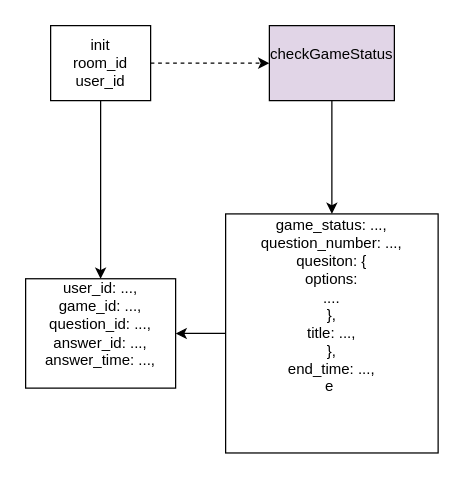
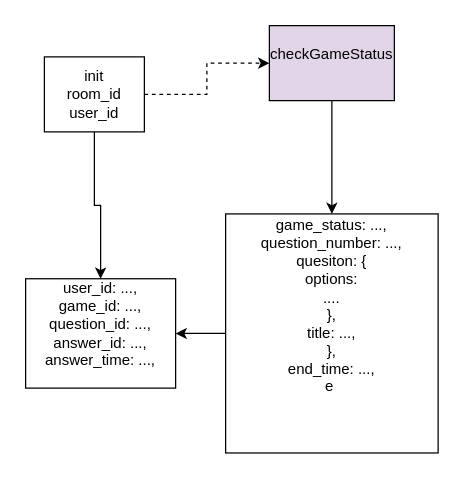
node "init room_id user_id": moved (101, 63) -> (94, 94)
